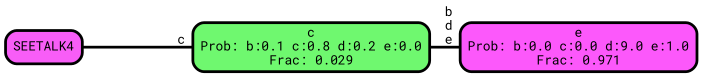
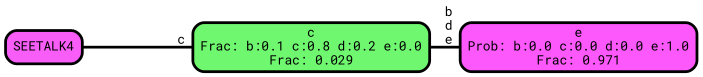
node "c Prob: b:0.1 c:0.8 d:0.2 e:0.0 Frac: 0.029": label "c Prob: b:0.1 c:0.8 d:0.2 e:0.0 Frac: 0.029" -> "c Frac: b:0.1 c:0.8 d:0.2 e:0.0 Frac: 0.029"
node "e Prob: b:0.0 c:0.0 d:9.0 e:1.0 Frac: 0.971": label "e Prob: b:0.0 c:0.0 d:9.0 e:1.0 Frac: 0.971" -> "e Prob: b:0.0 c:0.0 d:0.0 e:1.0 Frac: 0.971"
